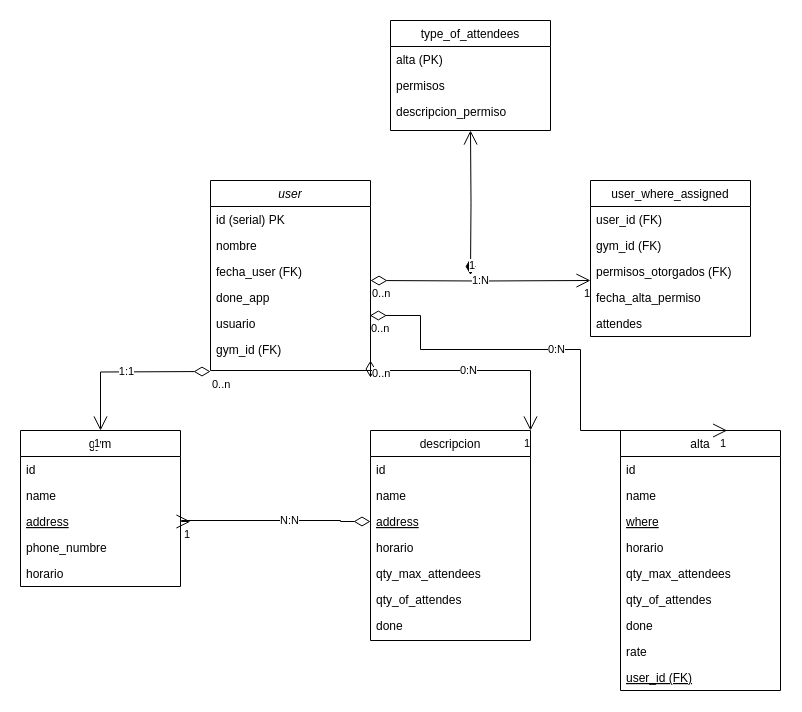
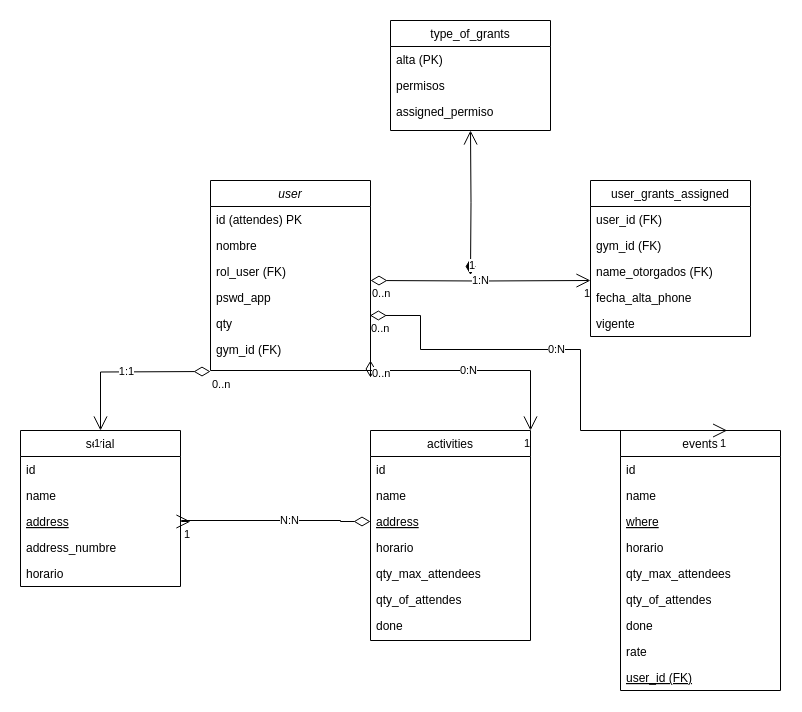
node "type_of_attendees": label "type_of_attendees" -> "type_of_grants"
node "descripcion_permiso": label "descripcion_permiso" -> "assigned_permiso"
node "user_where_assigned": label "user_where_assigned" -> "user_grants_assigned"
node "id (serial) PK": label "id (serial) PK" -> "id (attendes) PK"
node "fecha_user (FK)": label "fecha_user (FK)" -> "rol_user (FK)"
node "permisos_otorgados (FK)": label "permisos_otorgados (FK)" -> "name_otorgados (FK)"
node "done_app": label "done_app" -> "pswd_app"
node "fecha_alta_permiso": label "fecha_alta_permiso" -> "fecha_alta_phone"
node "usuario": label "usuario" -> "qty"
node "attendes": label "attendes" -> "vigente"
node "gym": label "gym" -> "serial"
node "descripcion": label "descripcion" -> "activities"
node "alta": label "alta" -> "events"
node "phone_numbre": label "phone_numbre" -> "address_numbre"
